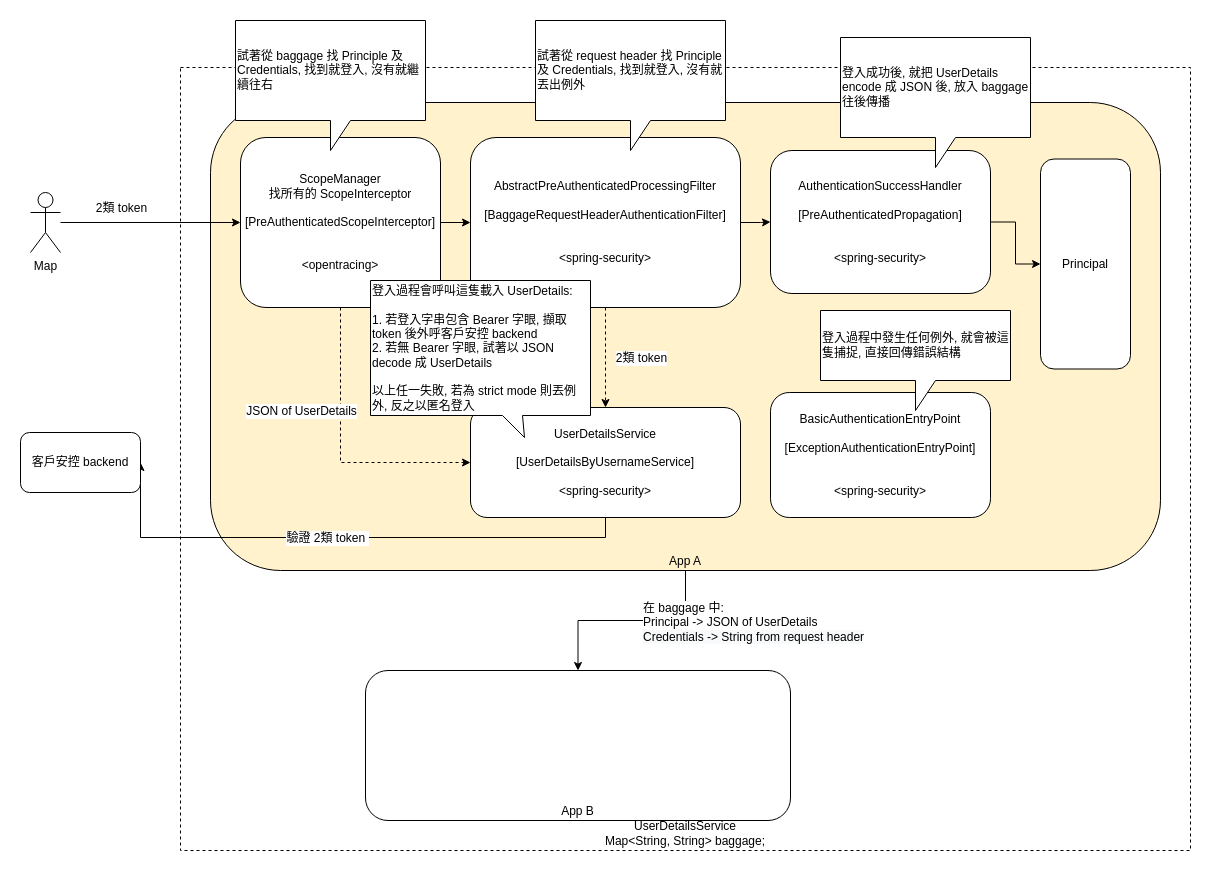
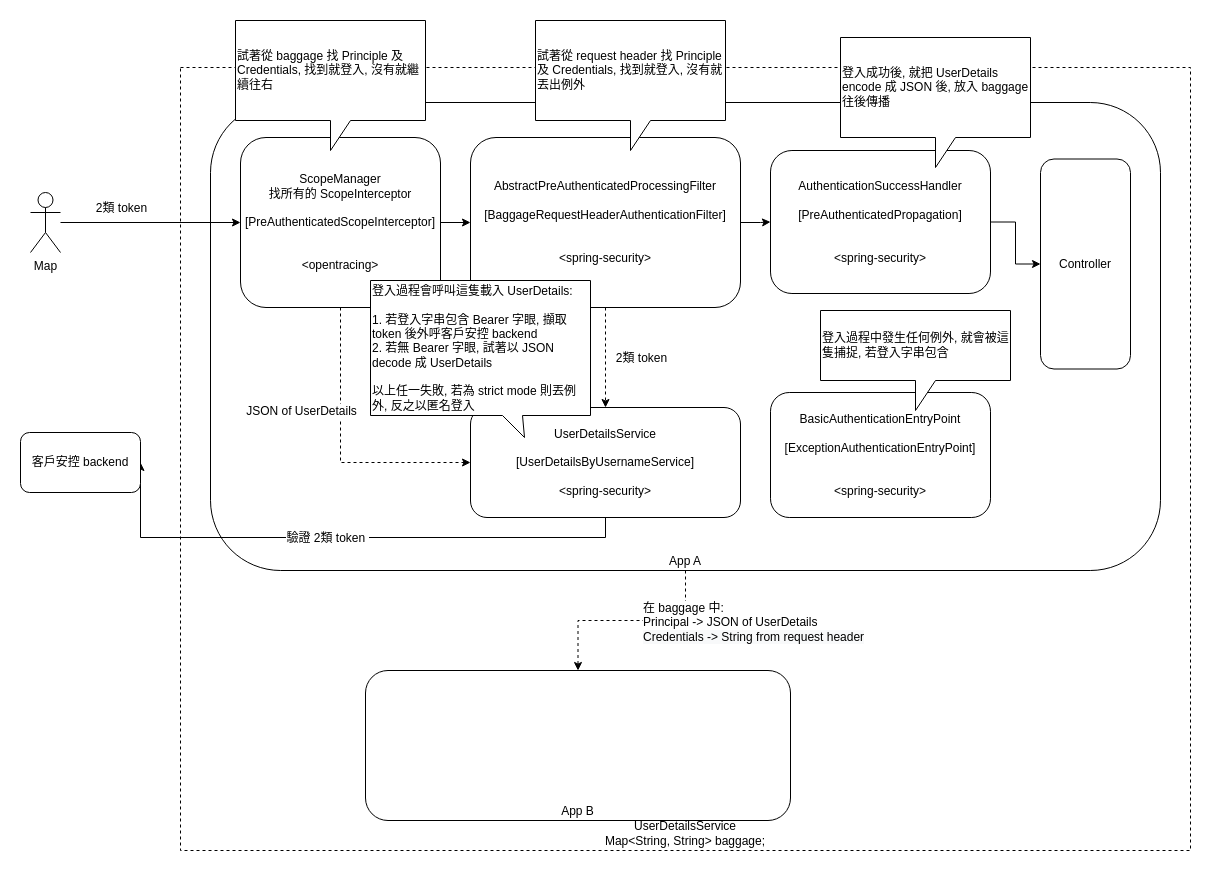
node "Principal": label "Principal" -> "Controller"
node "App A": fillcolor #fff2cc -> #ffffff
node "登入過程中發生任何例外, 就會被這隻捕捉, 直接回傳錯誤結構": label "登入過程中發生任何例外, 就會被這隻捕捉, 直接回傳錯誤結構" -> "登入過程中發生任何例外, 就會被這隻捕捉, 若登入字串包含"
edge "App A" -> "App B": style solid -> dashed
